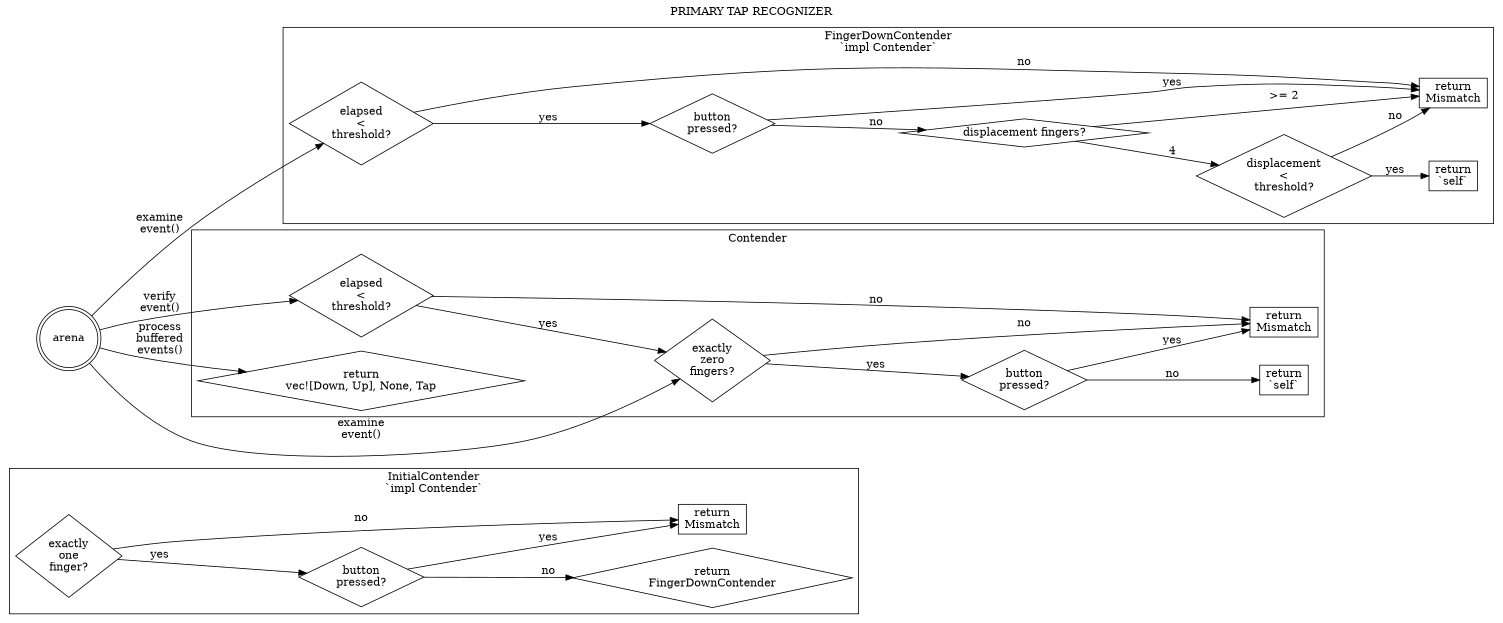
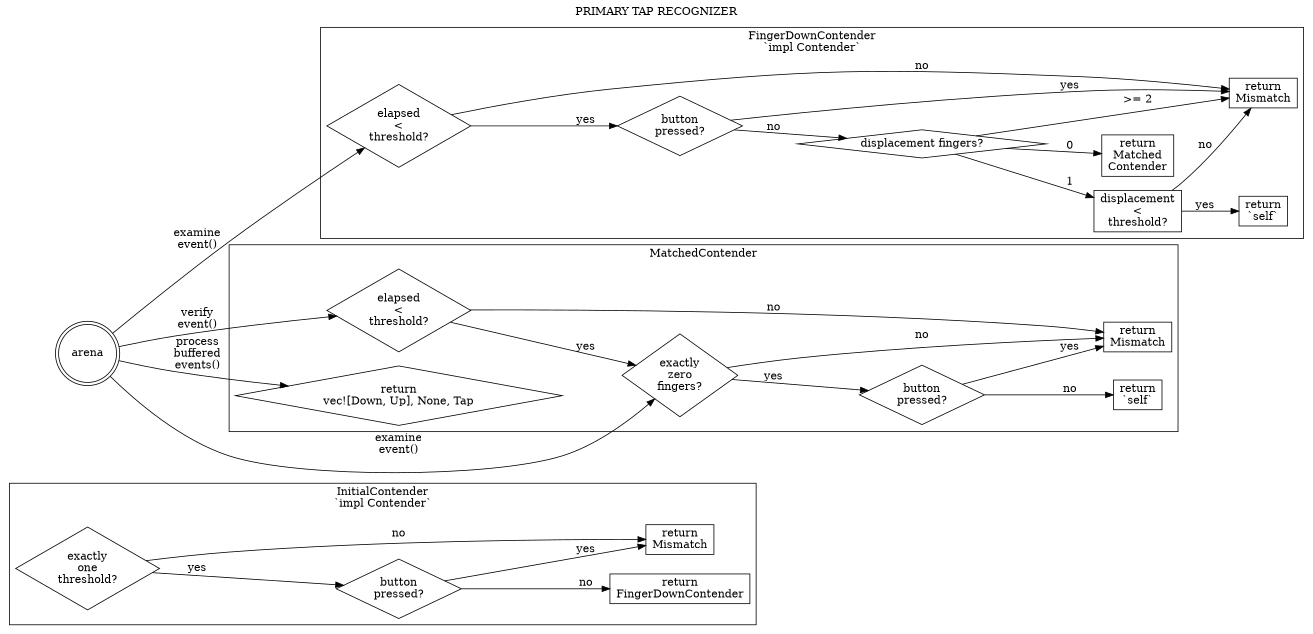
edge "displacement fingers?" -> "displacement < threshold?": label "4" -> "1"
node "return Matched Contender": added
node "displacement < threshold?": shape diamond -> box
cluster "Contender": label "Contender" -> "MatchedContender"
node "exactly one finger?": label "exactly one finger?" -> "exactly one threshold?"
node "return FingerDownContender": shape diamond -> box
